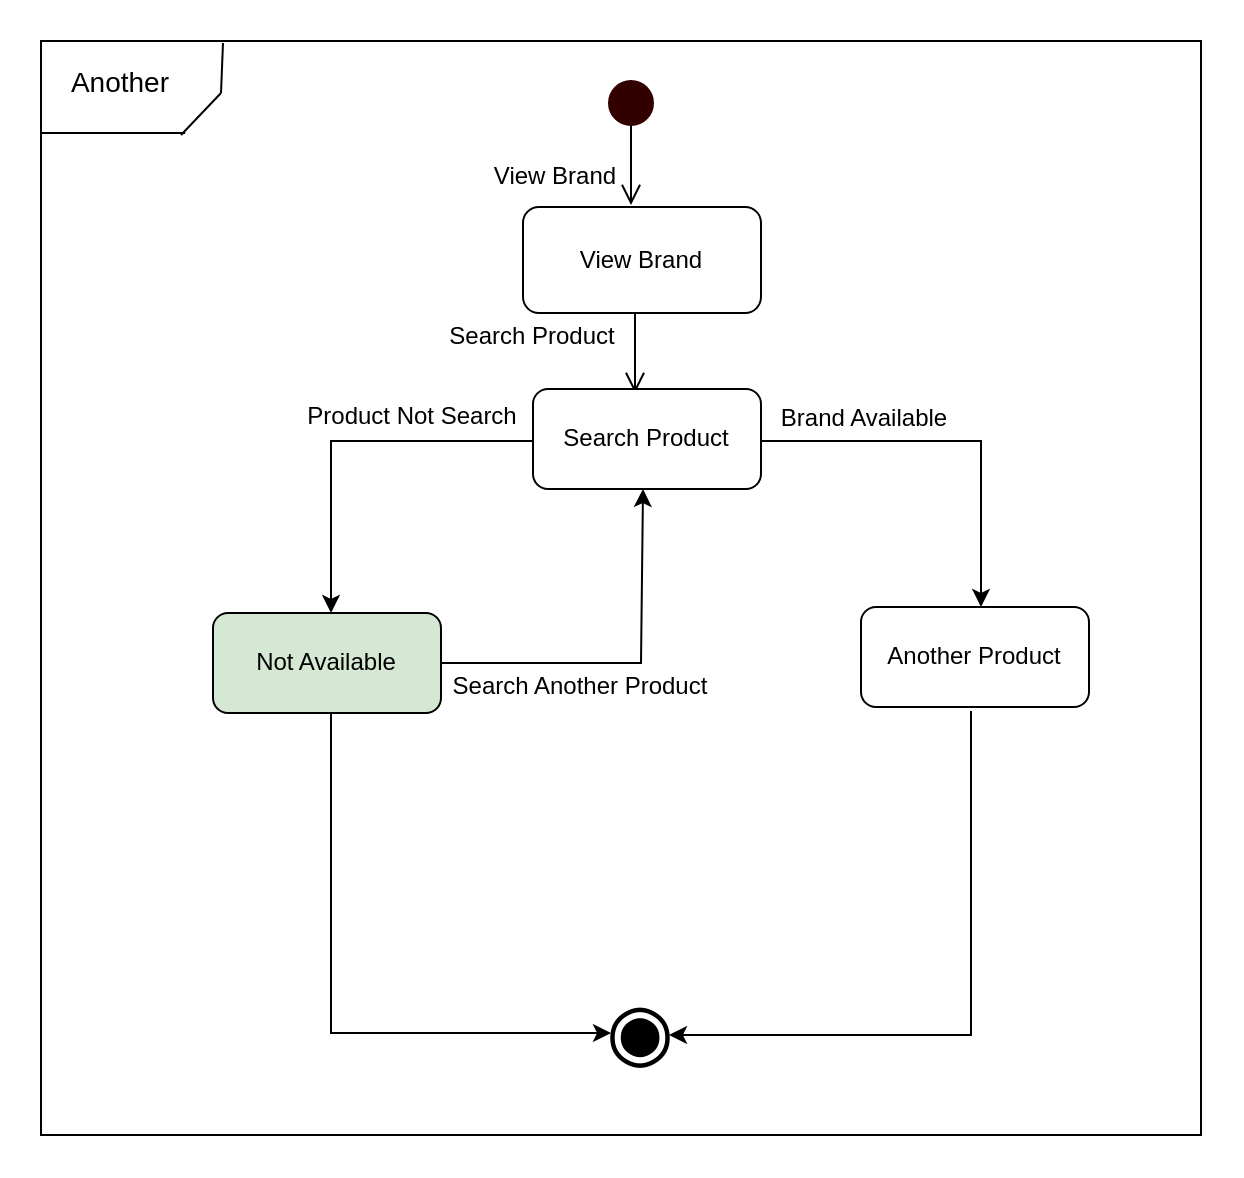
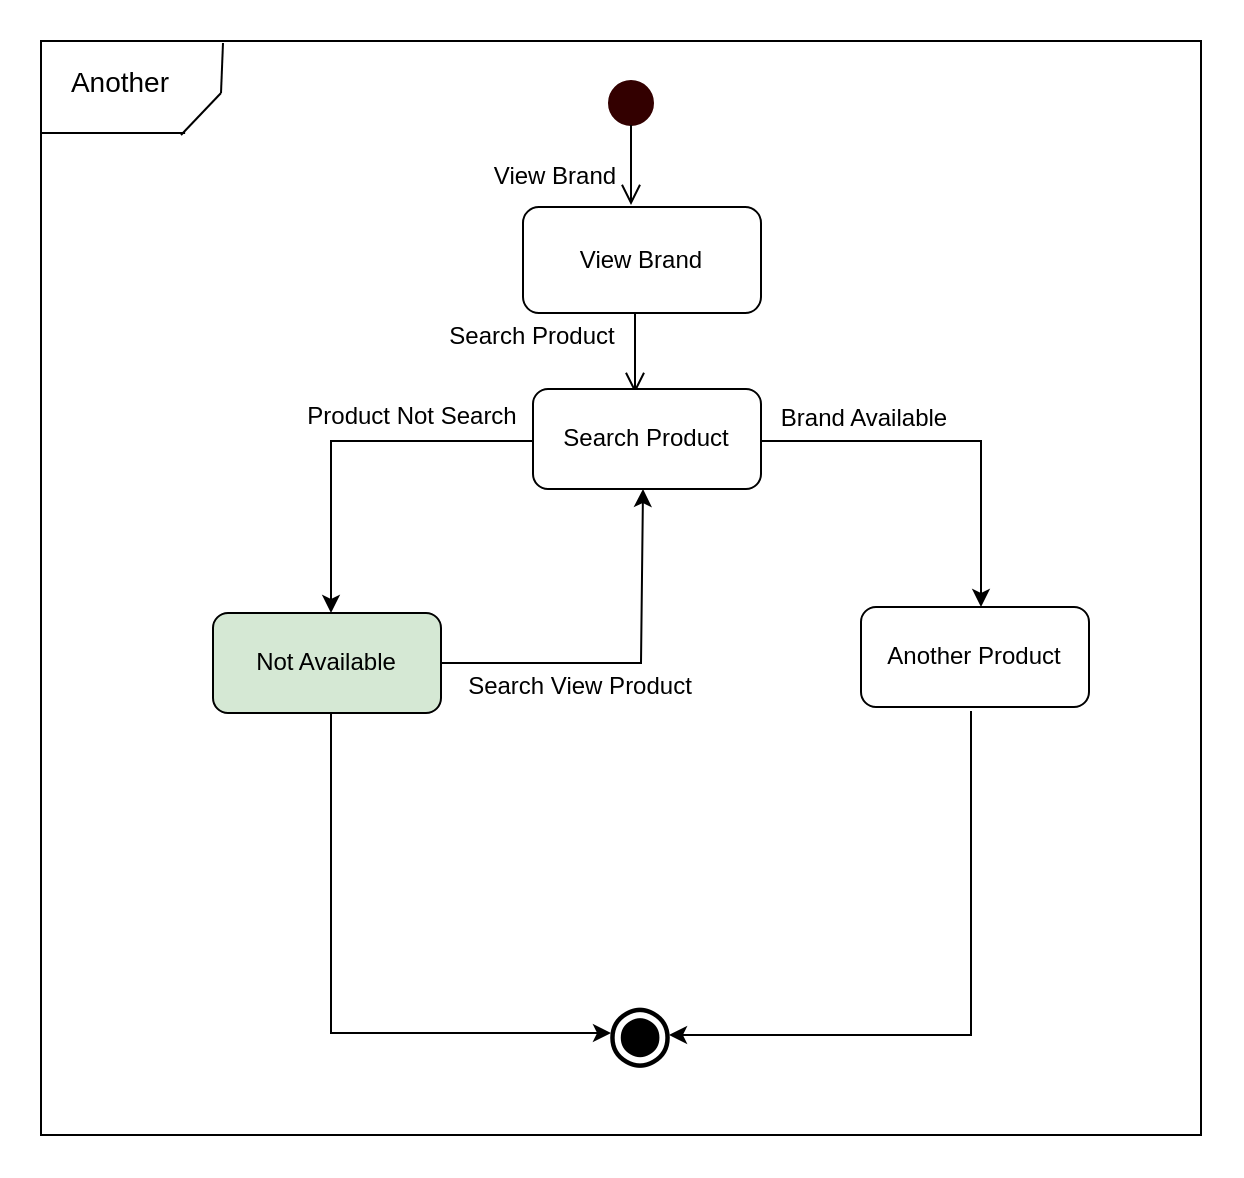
node "Search Another Product": label "Search Another Product" -> "Search View Product"
